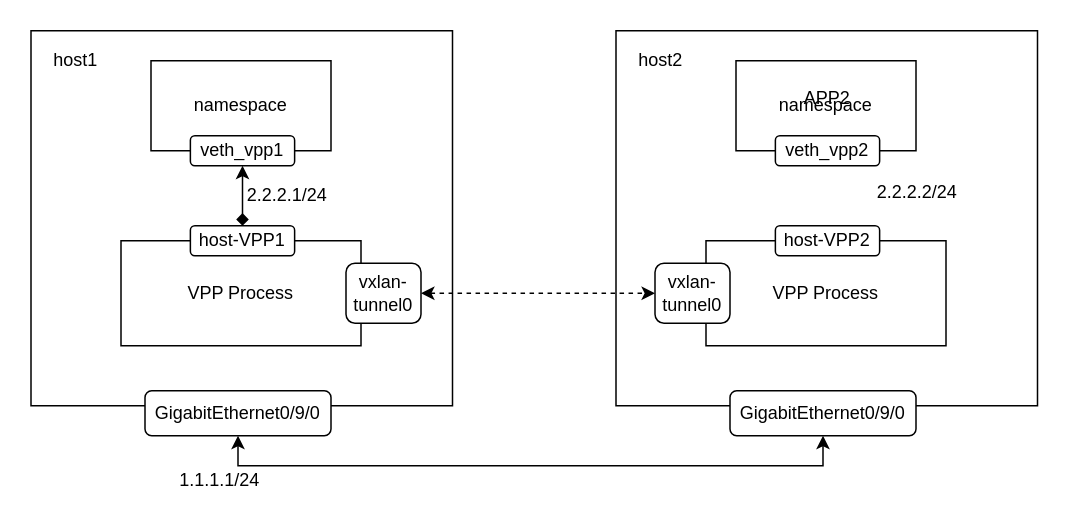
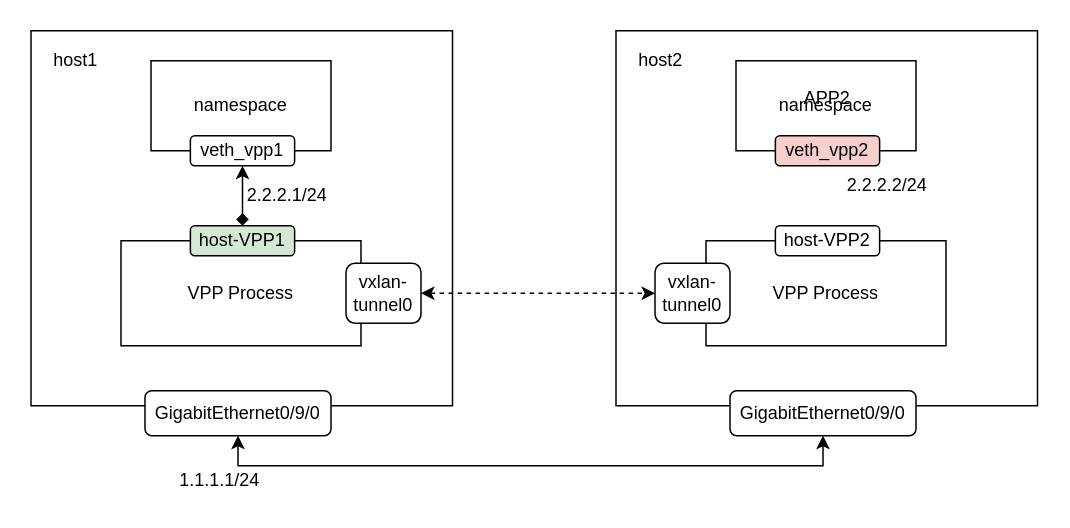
node "veth_vpp2": fillcolor #ffffff -> #f8cecc
node "2.2.2.2/24": moved (917, 193) -> (887, 185)
node "host-VPP1": fillcolor #ffffff -> #d5e8d4
